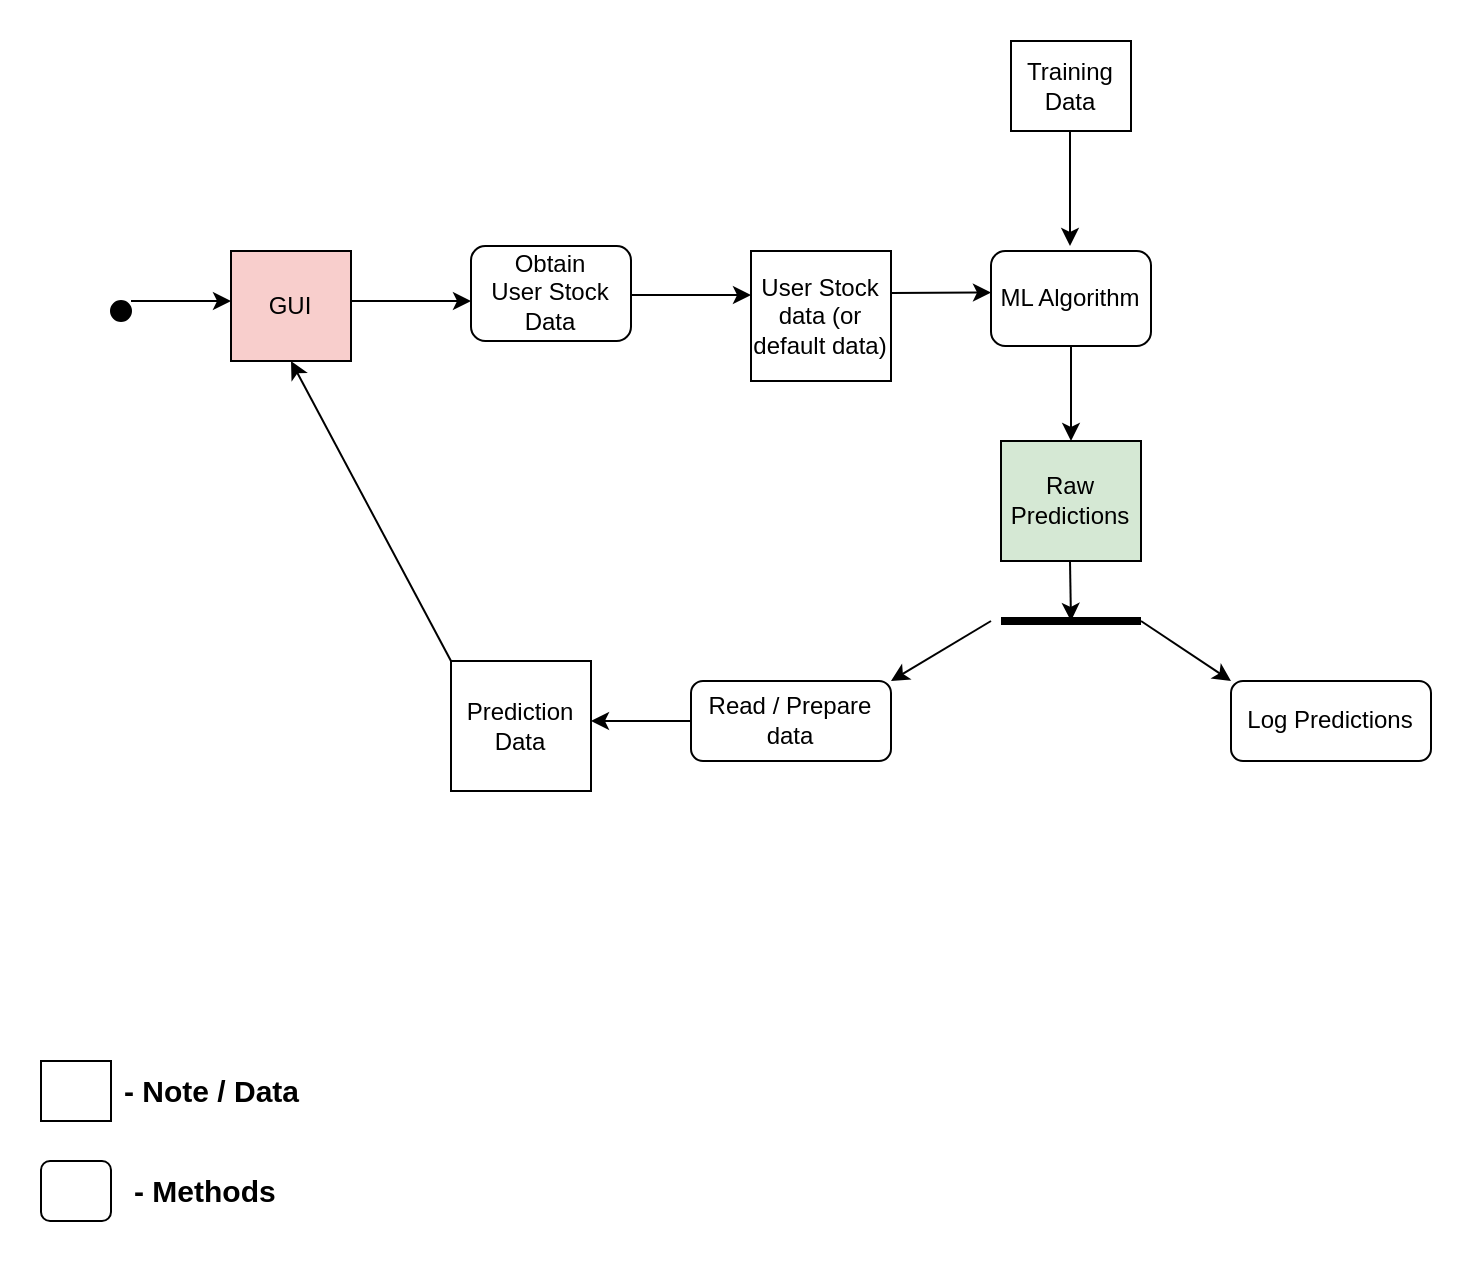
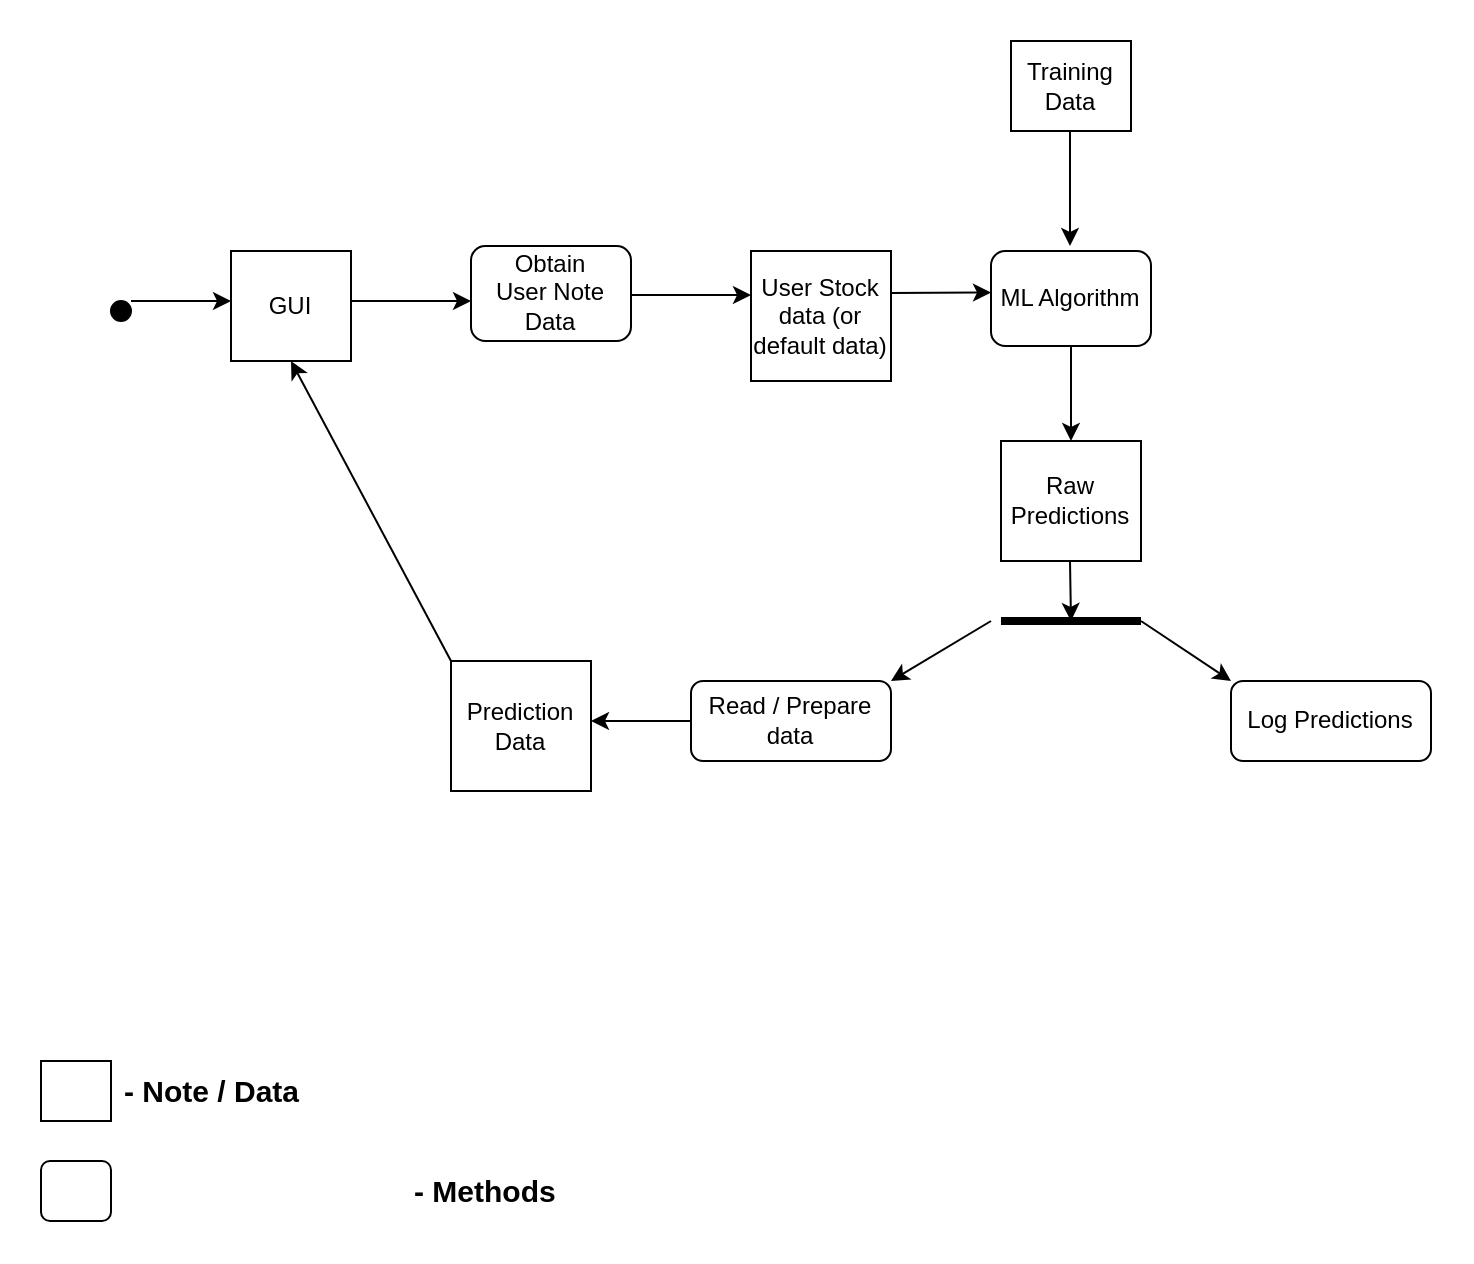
node "Obtain User Stock Data": label "Obtain User Stock Data" -> "Obtain User Note Data"
node "GUI": fillcolor #f8cecc -> #ffffff
node "Raw Predictions": fillcolor #d5e8d4 -> #ffffff
node "- Methods": moved (246, 1191) -> (526, 1191)
